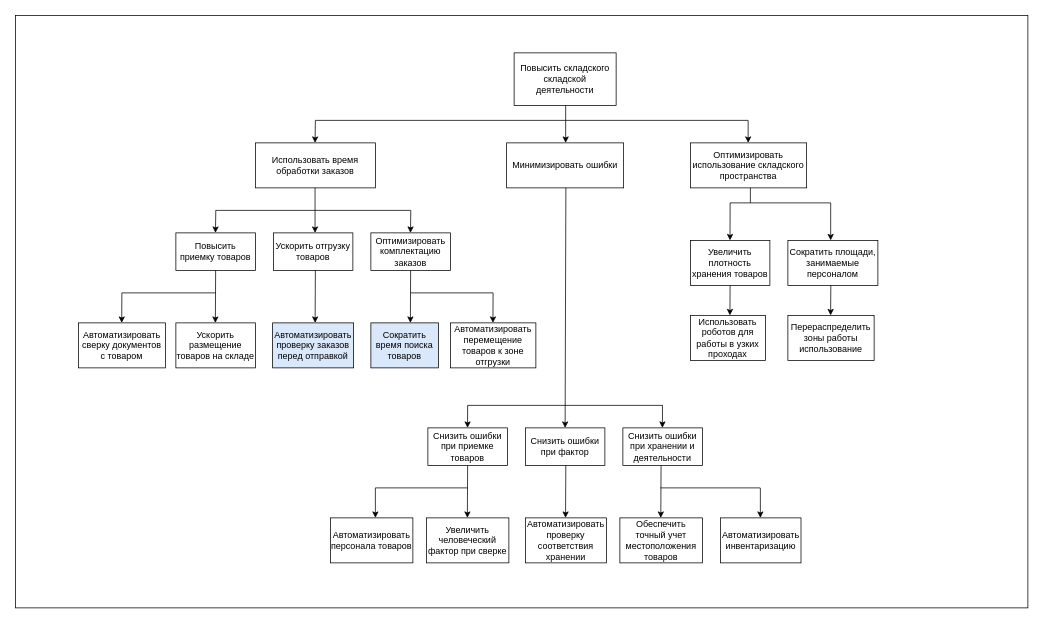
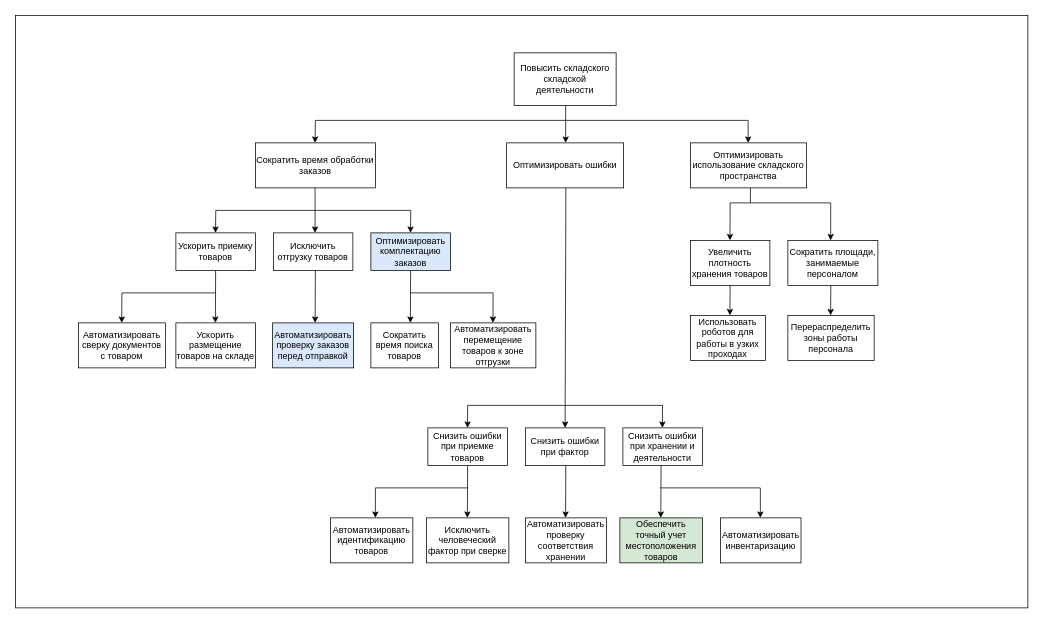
node "Использовать время обработки заказов": label "Использовать время обработки заказов" -> "Сократить время обработки заказов"
node "Минимизировать ошибки": label "Минимизировать ошибки" -> "Оптимизировать ошибки"
node "Повысить приемку товаров": label "Повысить приемку товаров" -> "Ускорить приемку товаров"
node "Ускорить отгрузку товаров": label "Ускорить отгрузку товаров" -> "Исключить отгрузку товаров"
node "Оптимизировать комплектацию заказов": fillcolor #ffffff -> #dae8fc
node "Перераспределить зоны работы использование": label "Перераспределить зоны работы использование" -> "Перераспределить зоны работы персонала"
node "Сократить время поиска товаров": fillcolor #dae8fc -> #ffffff
node "Автоматизировать персонала товаров": label "Автоматизировать персонала товаров" -> "Автоматизировать идентификацию товаров"
node "Увеличить человеческий фактор при сверке": label "Увеличить человеческий фактор при сверке" -> "Исключить человеческий фактор при сверке"
node "Обеспечить точный учет местоположения товаров": fillcolor #ffffff -> #d5e8d4
